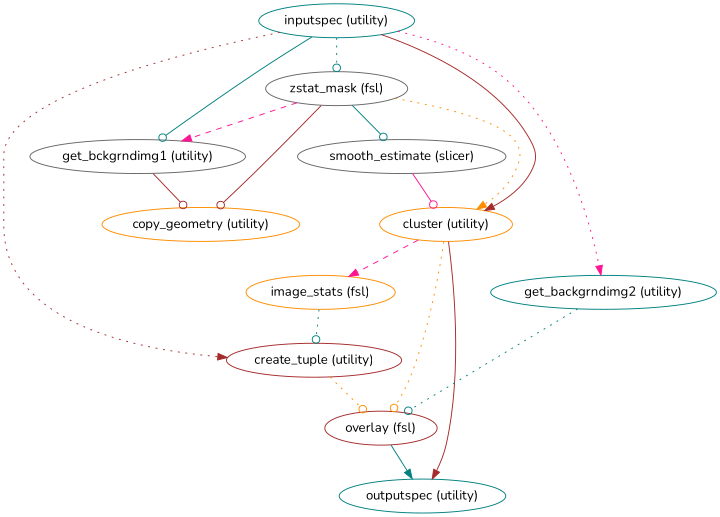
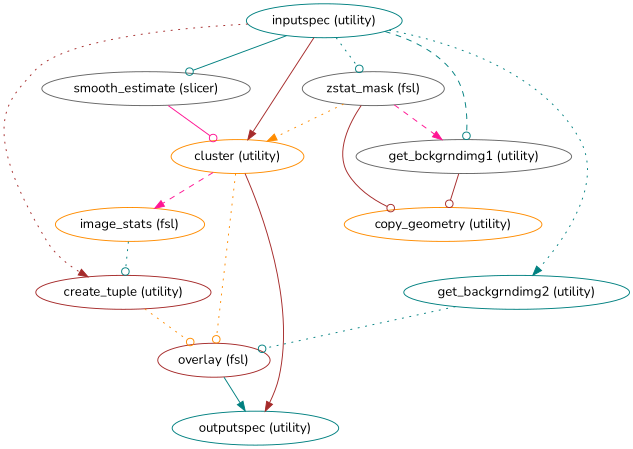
edge "inputspec (utility)" -> "get_bckgrndimg1 (utility)": style solid -> dashed
edge "inputspec (utility)" -> "get_backgrndimg2 (utility)": color deeppink -> teal
edge "zstat_mask (fsl)" -> "smooth_estimate (slicer)": now "inputspec (utility)" -> "smooth_estimate (slicer)"
